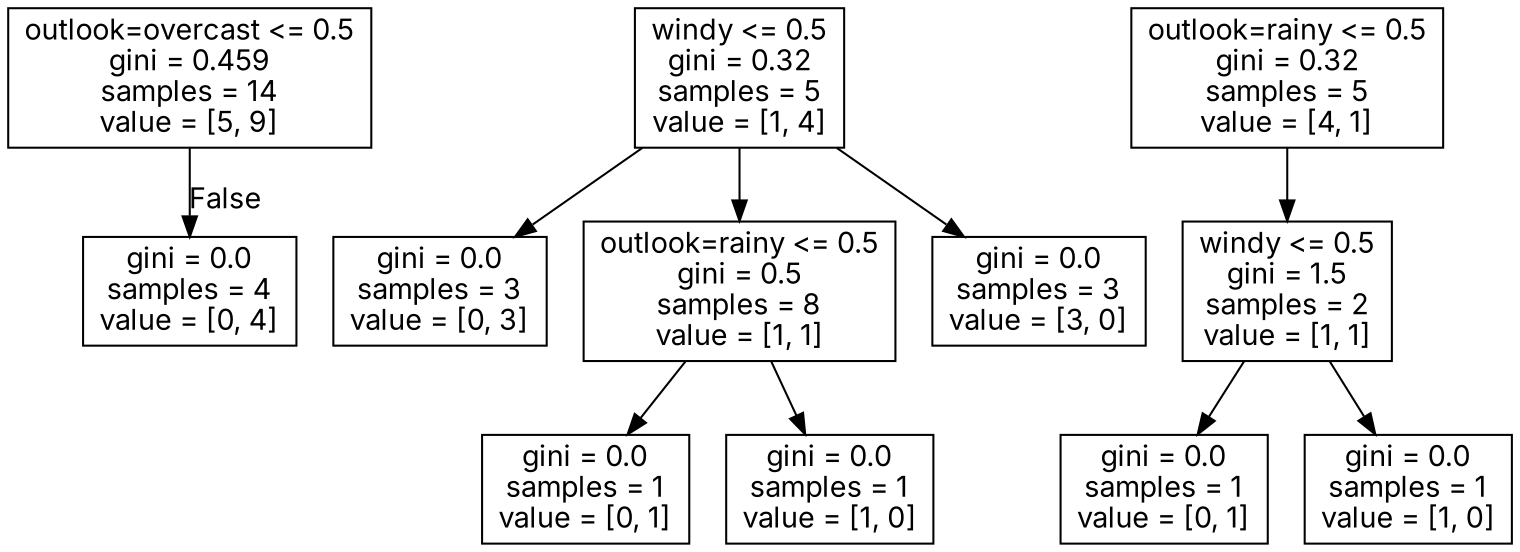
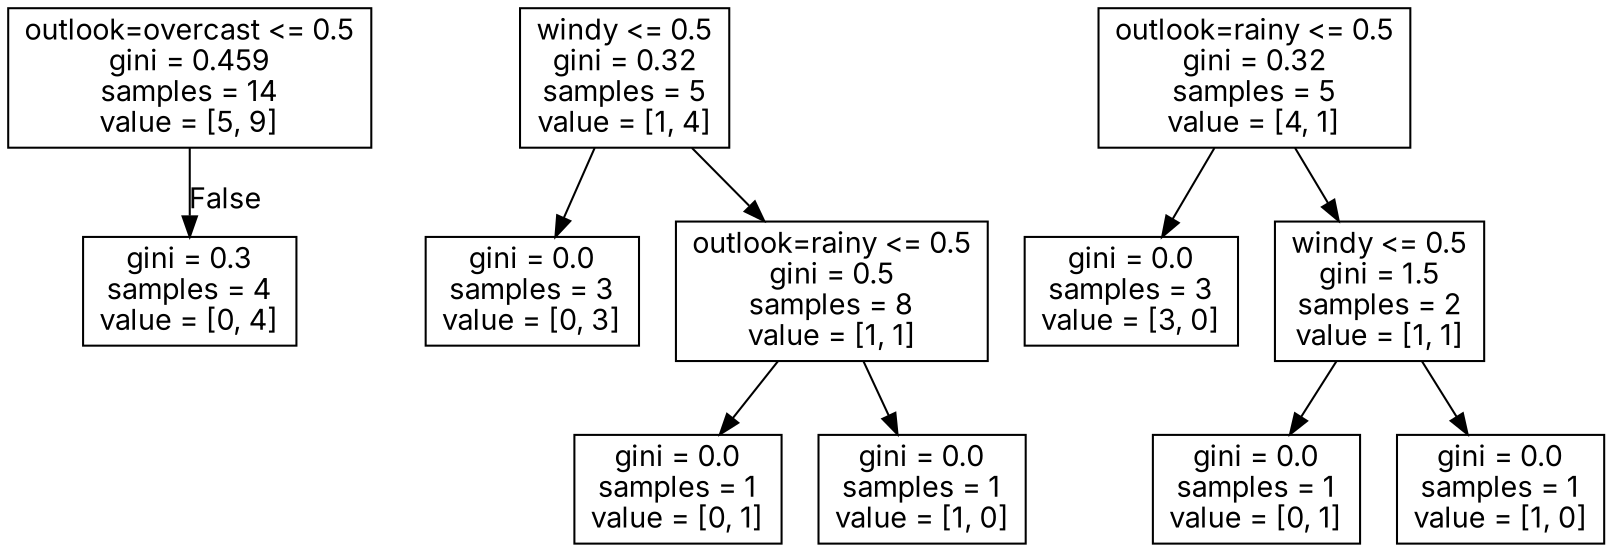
edge "windy <= 0.5 gini = 0.32 samples = 5 value = [1, 4]" -> "gini = 0.0 samples = 3 value = [3, 0]": now "outlook=rainy <= 0.5 gini = 0.32 samples = 5 value = [4, 1]" -> "gini = 0.0 samples = 3 value = [3, 0]"
node "gini = 0.0 samples = 4 value = [0, 4]": label "gini = 0.0 samples = 4 value = [0, 4]" -> "gini = 0.3 samples = 4 value = [0, 4]"
